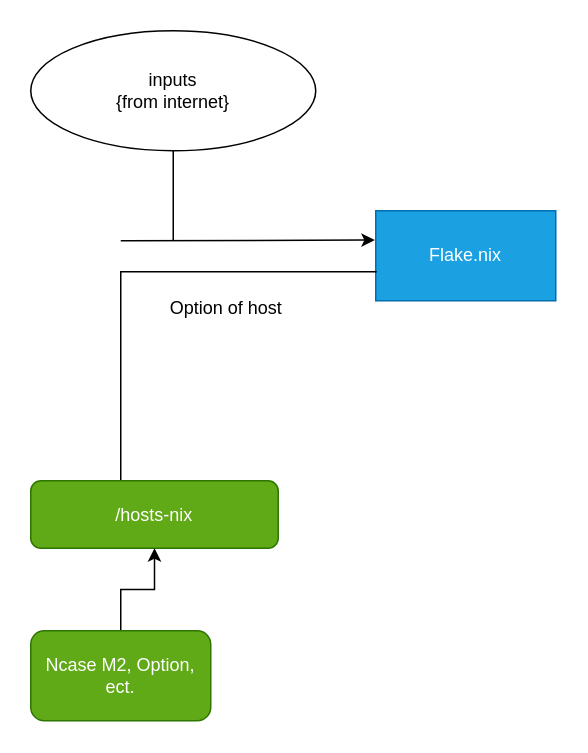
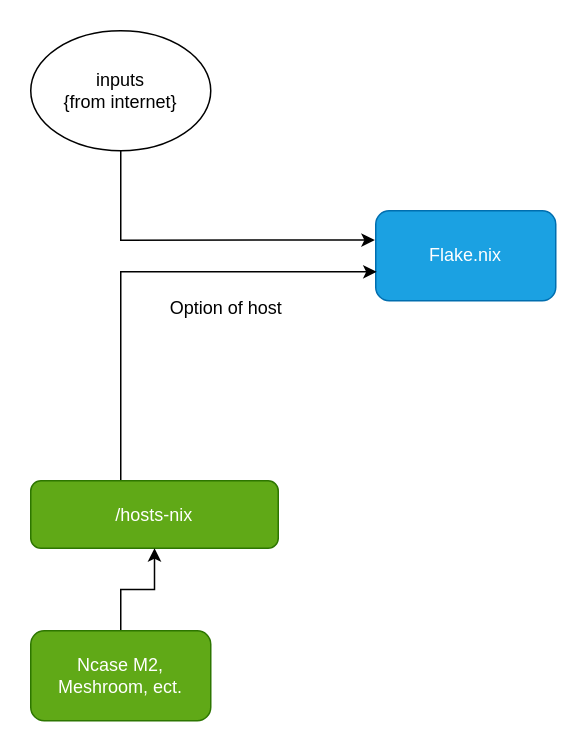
node "inputs {from internet}": size 285x120 -> 180x120
node "Flake.nix": shape rectangle -> rounded rectangle
edge "Flake.nix" -- "/hosts-nix": arrowhead none -> classic
node "Ncase M2, Option, ect.": label "Ncase M2, Option, ect." -> "Ncase M2, Meshroom, ect."
